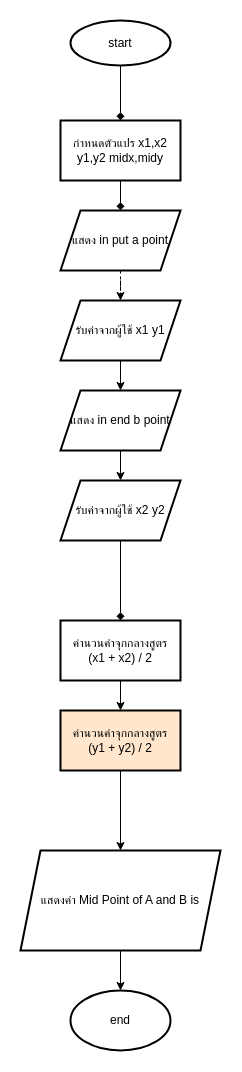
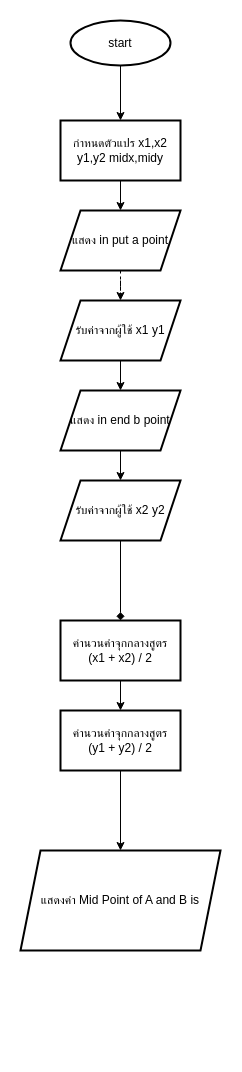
edge "start" -> "กำหนดตัวแปร x1,x2 y1,y2 midx,midy": arrowhead diamond -> classic
edge "กำหนดตัวแปร x1,x2 y1,y2 midx,midy" -> "แสดง in put a point": arrowhead diamond -> classic
node "คำนวนค่าจุกกลางสูตร (y1 + y2) / 2": fillcolor #ffe6cc -> #ffffff
edge "แสดงค่า Mid Point of A and B is" -> "end": removed
node "end": removed
